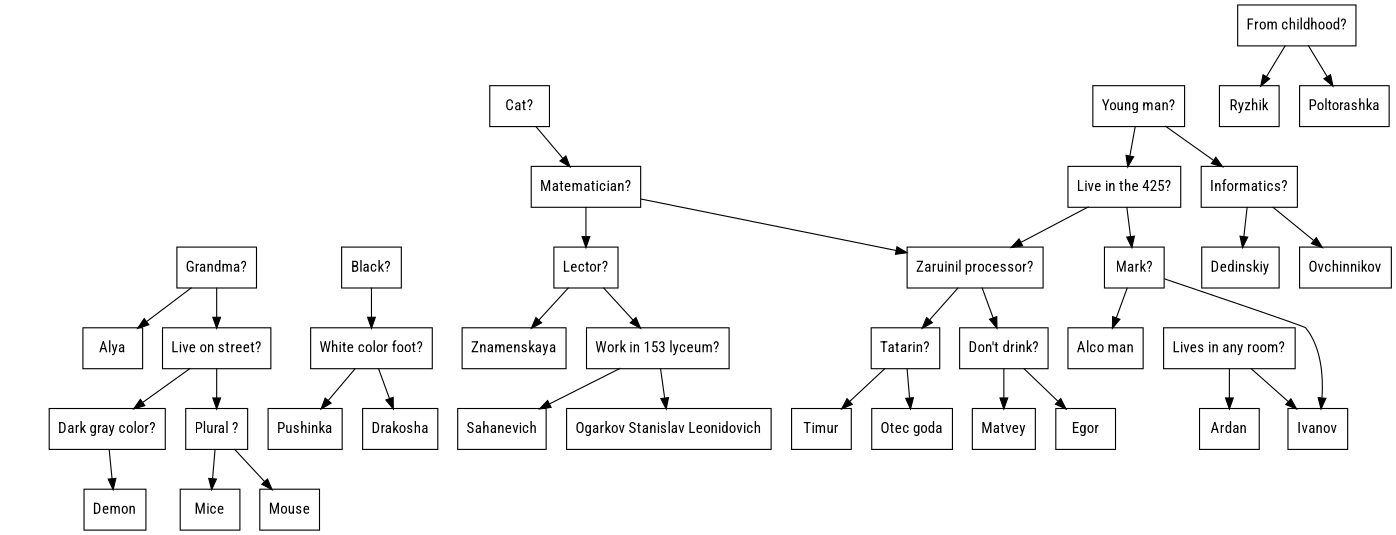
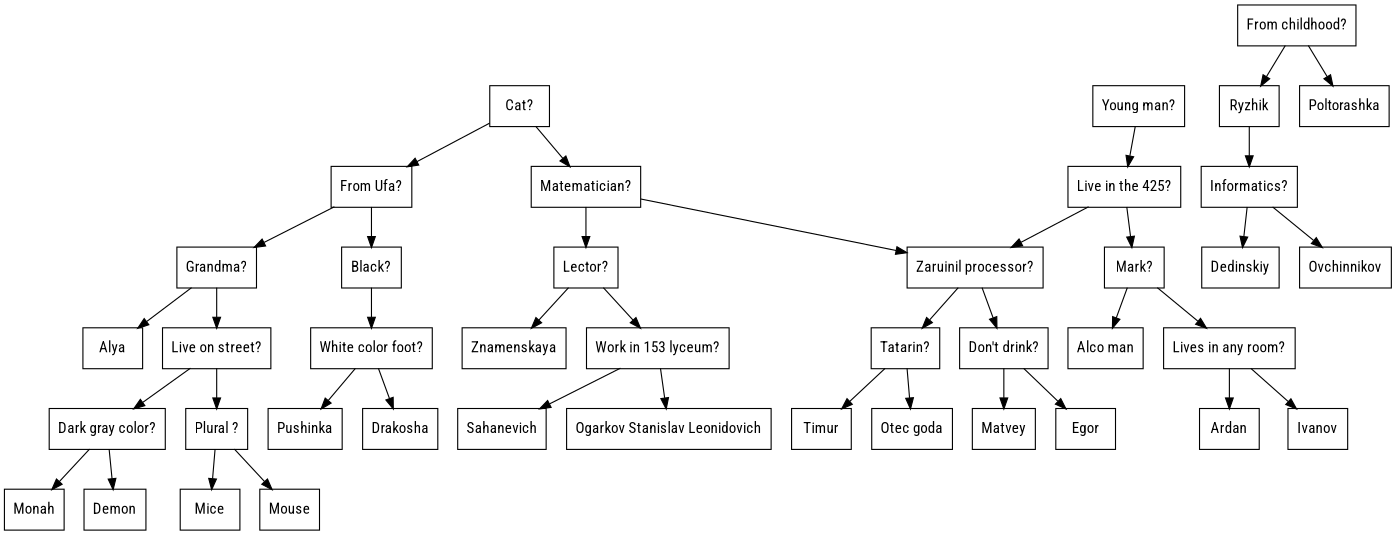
edge "Young man?" -> "Informatics?": now "Ryzhik" -> "Informatics?"
node "From Ufa?": added
edge "Mark?" -> "Ivanov": now "Mark?" -> "Lives in any room?"
node "Monah": added
